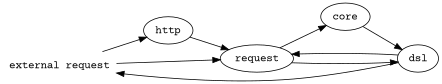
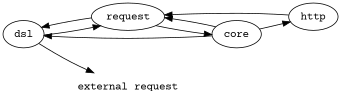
edge "external request" -> "http": now "core" -> "http"
edge "external request" -> "request": now "core" -> "request"
